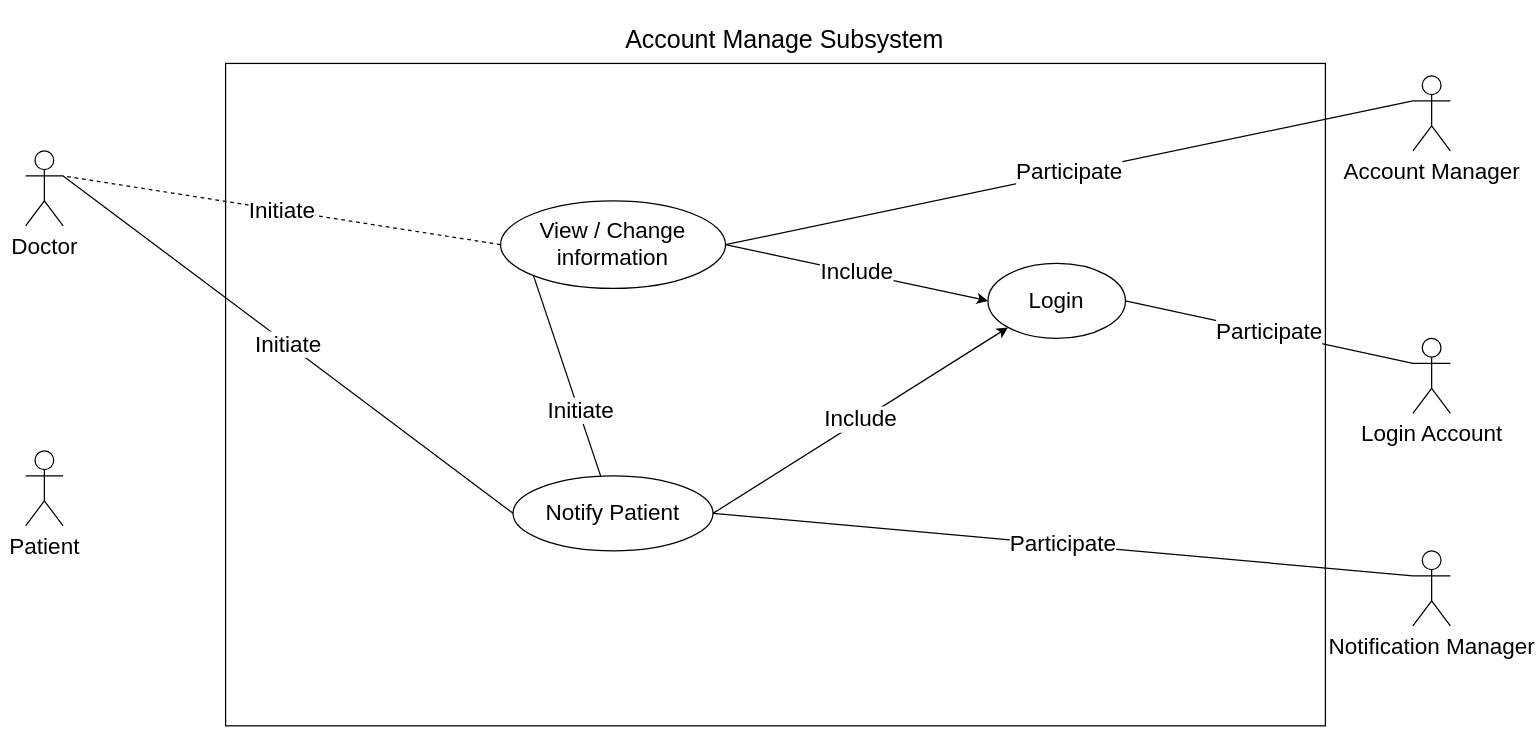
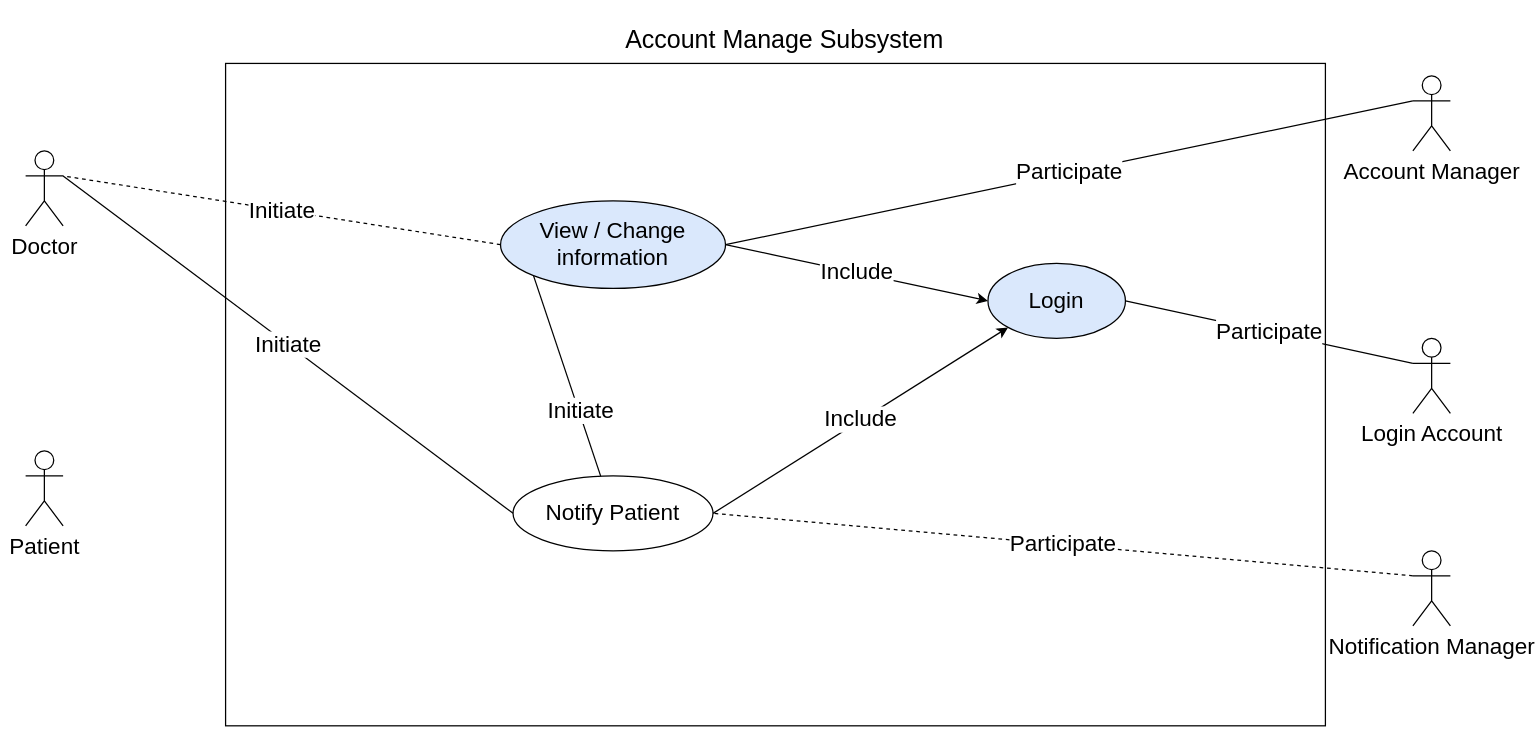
node "View / Change information": fillcolor #ffffff -> #dae8fc
node "Login": fillcolor #ffffff -> #dae8fc
edge "Notify Patient" -- "Notification Manager": style solid -> dashed
